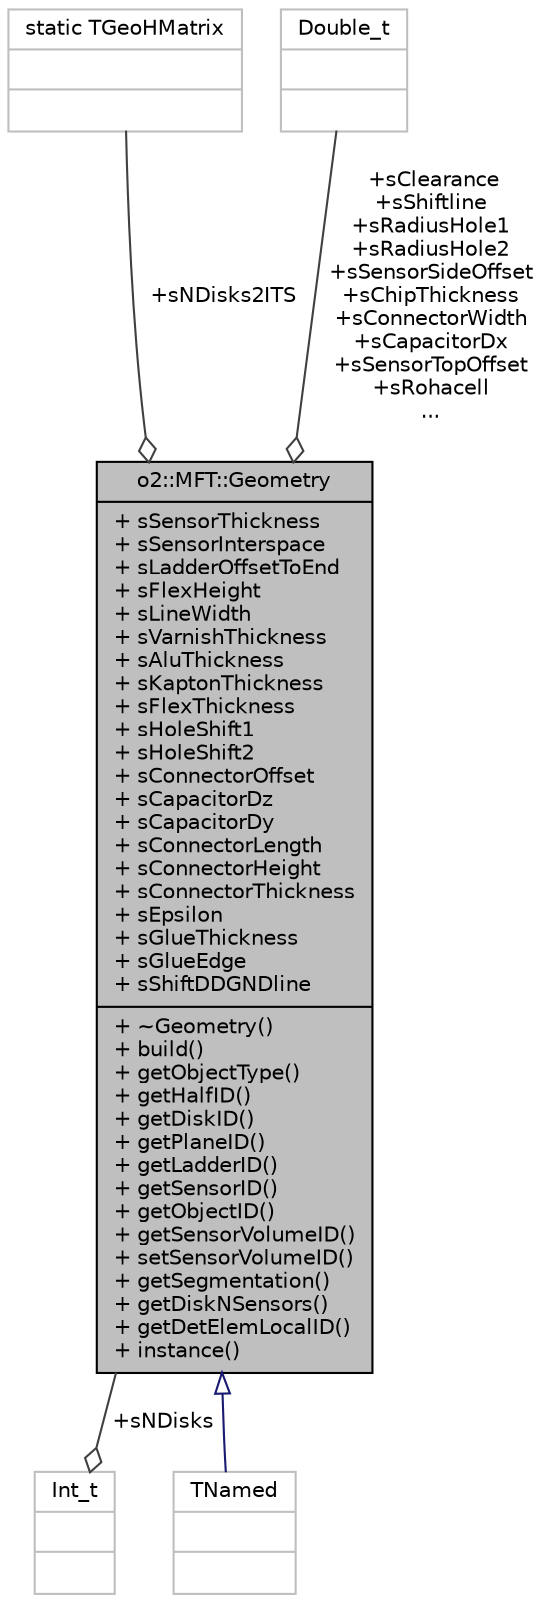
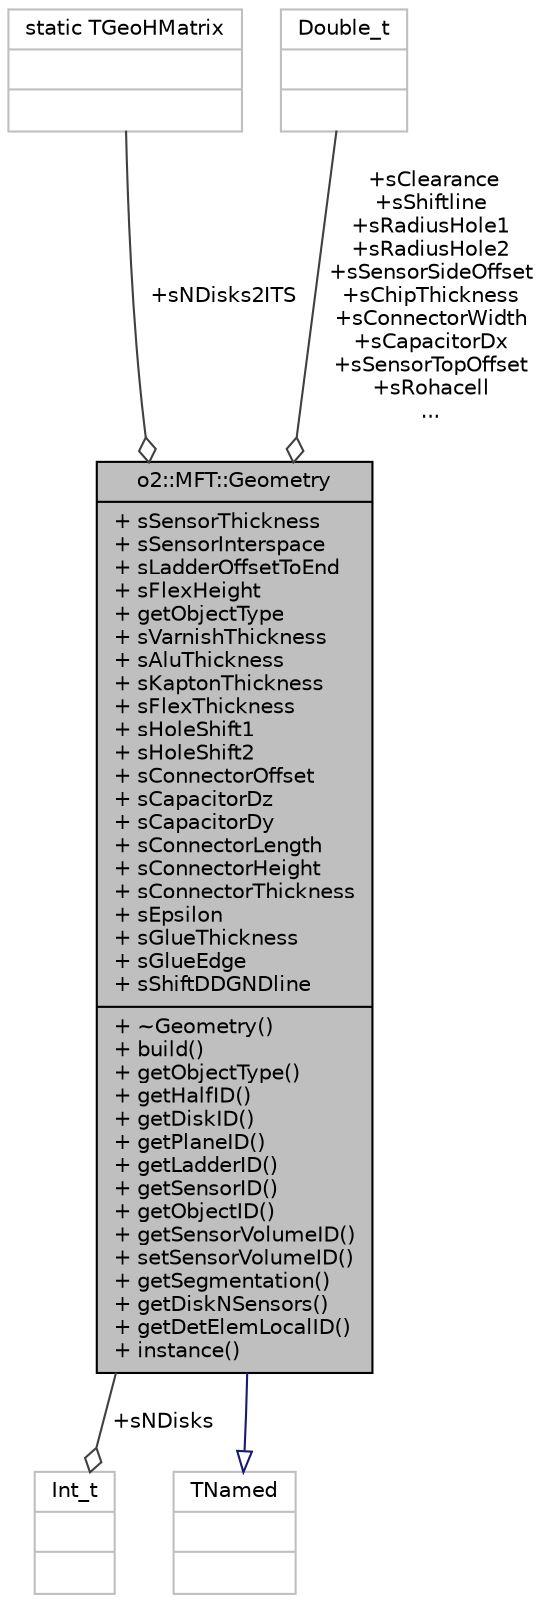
node "o2::MFT::Geometry": text "+ sLineWidth" -> "+ getObjectType"
edge "TNamed" -> "o2::MFT::Geometry": reversed
